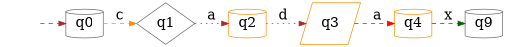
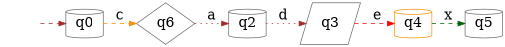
edge "q3" -> "q4": label "a" -> "e"
node "q1": label "q1" -> "q6"
node "q2": color darkorange -> gray40
node "q3": color darkorange -> gray40
node "q9": label "q9" -> "q5"
